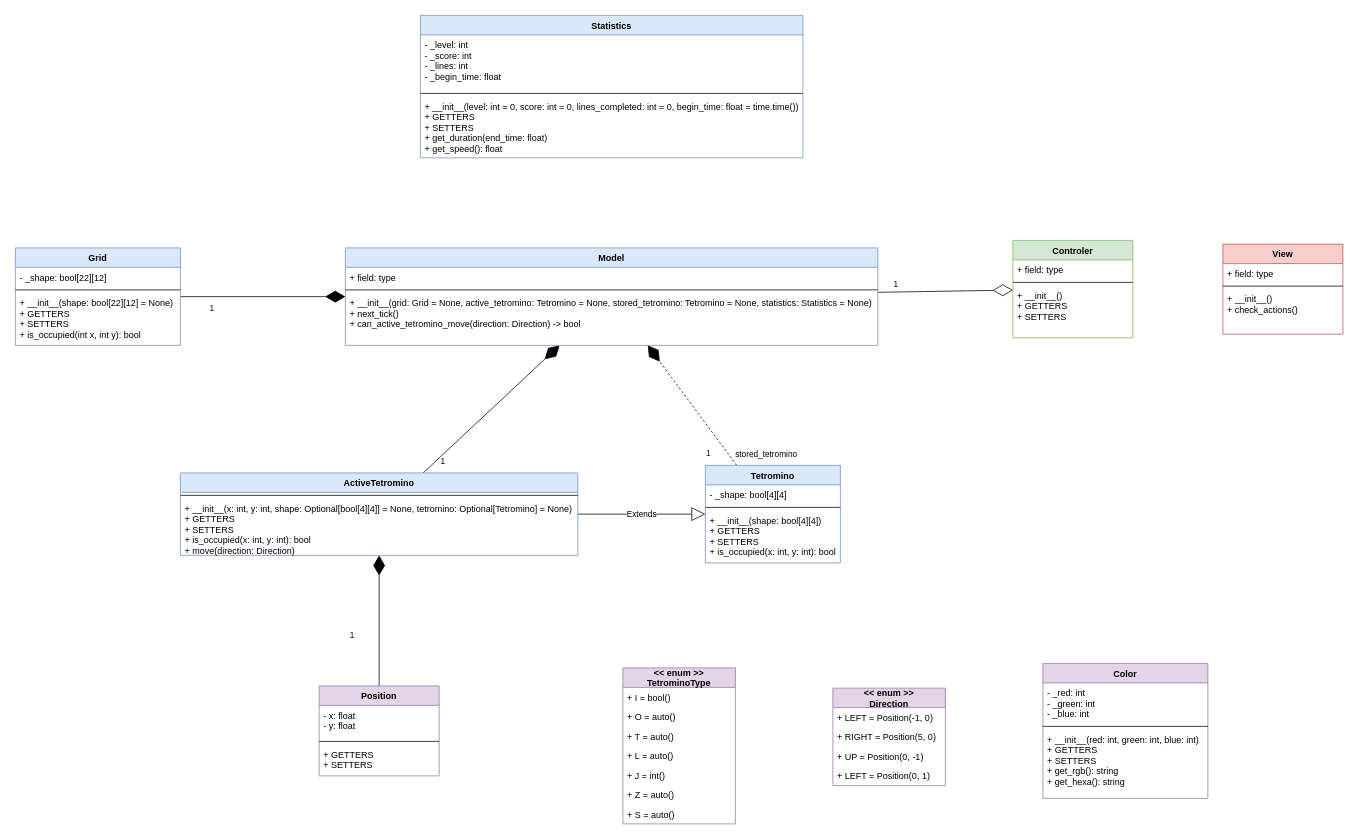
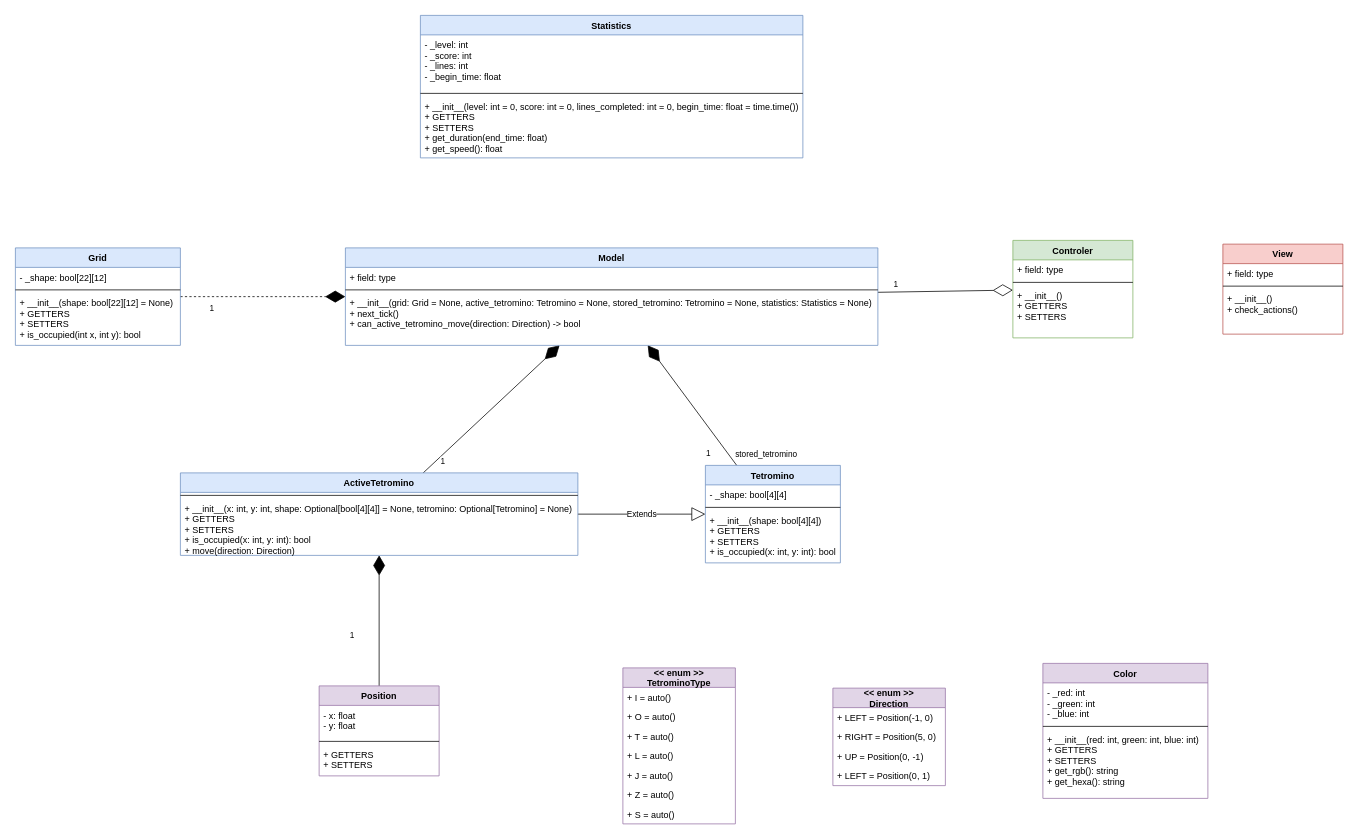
edge "Grid" -> "Model": style solid -> dashed
edge "Tetromino" -> "Model": style dashed -> solid
node "+ I = bool()": label "+ I = bool()" -> "+ I = auto()"
node "+ J = int()": label "+ J = int()" -> "+ J = auto()"
